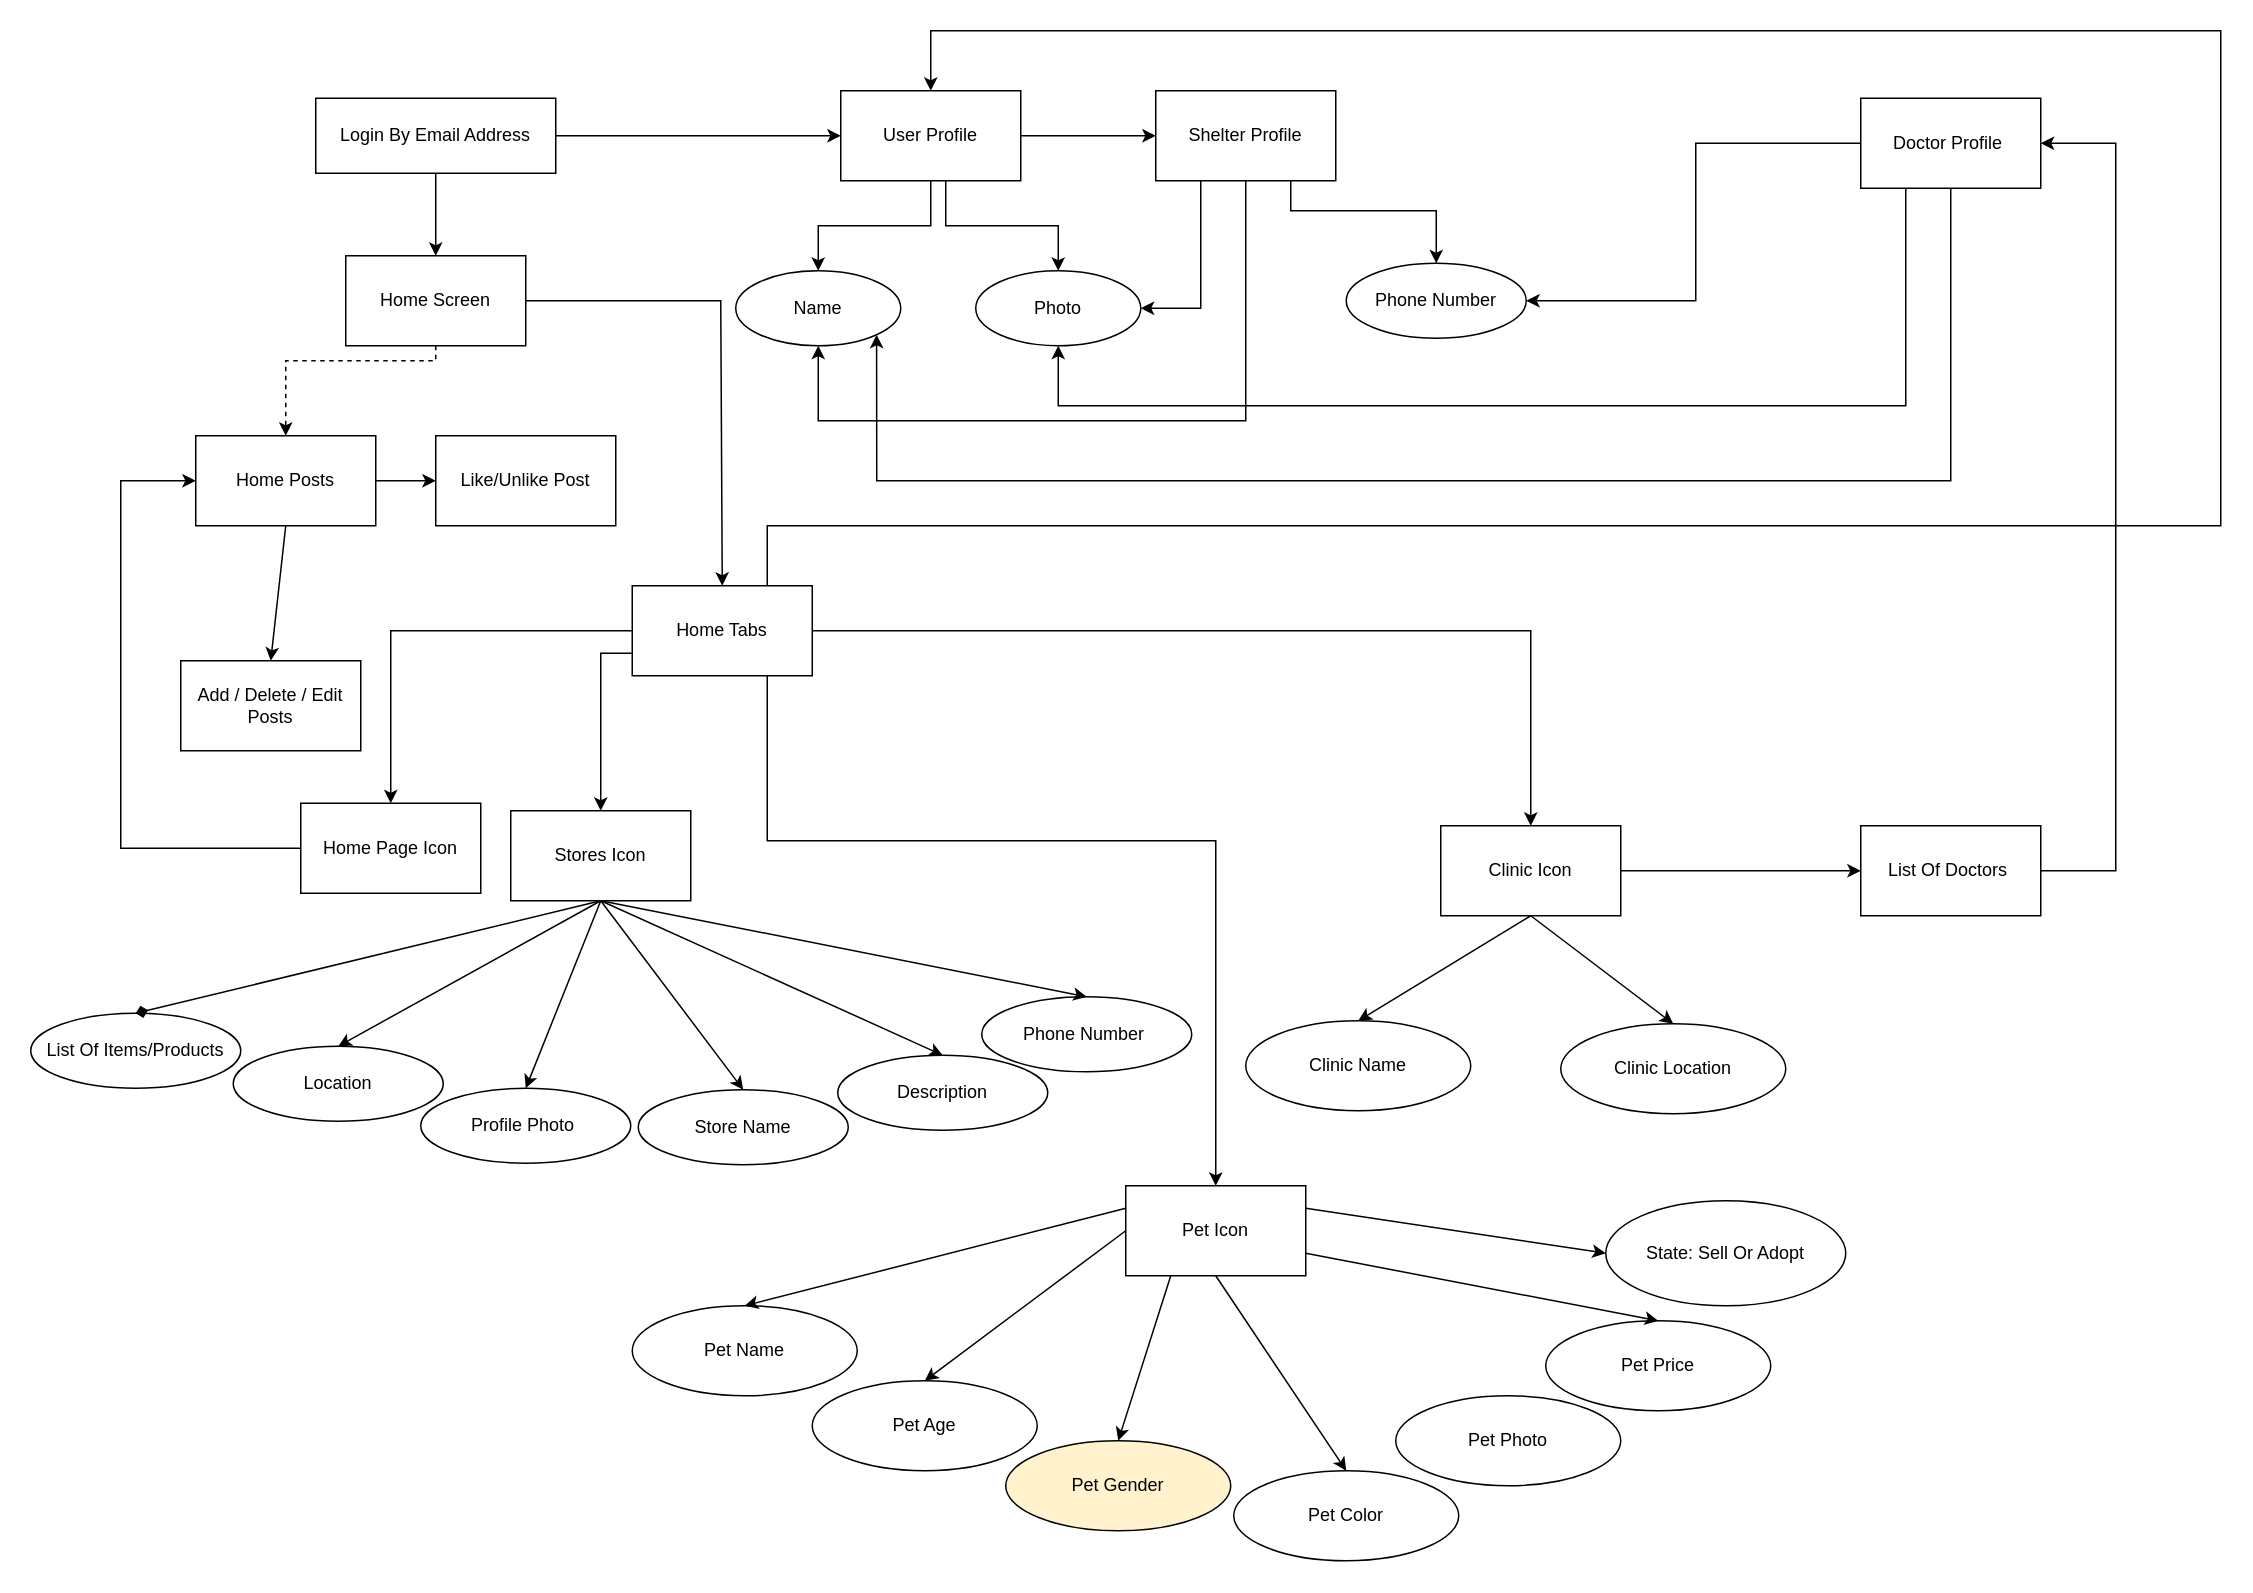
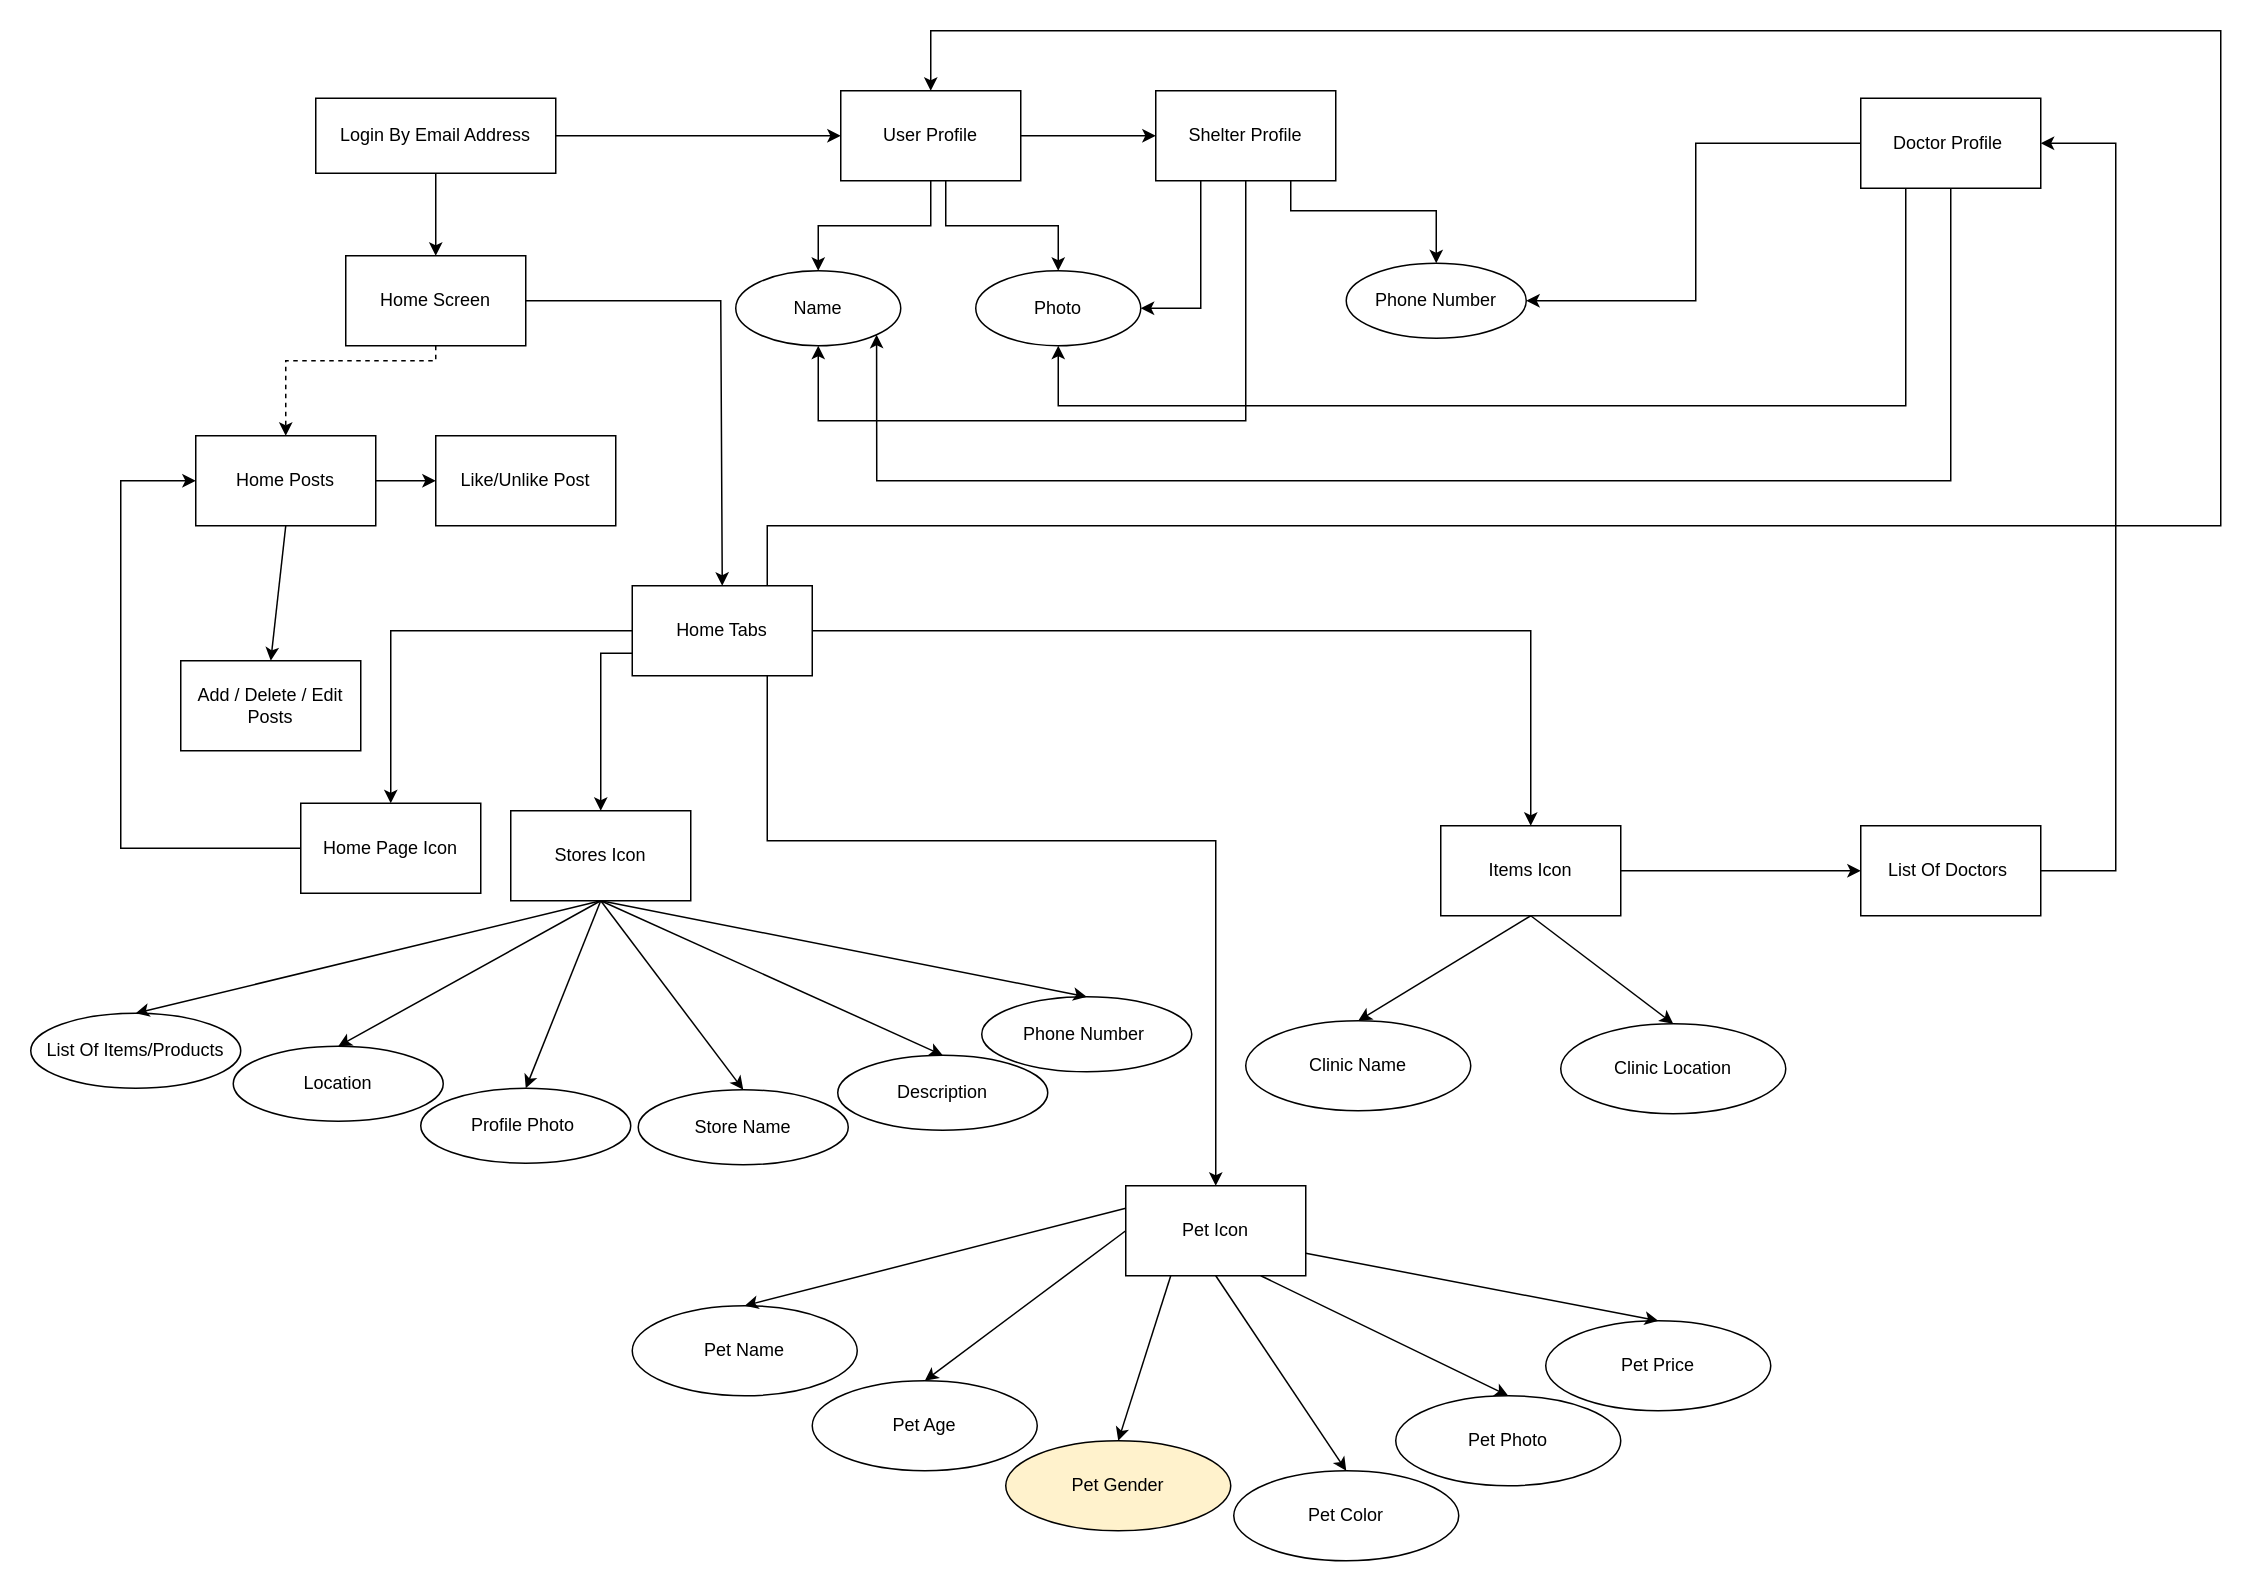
node "Clinic Icon": label "Clinic Icon" -> "Items Icon"
edge "Stores Icon" -> "List Of Items/Products": arrowhead diamond -> classic
edge "Pet Icon" -> "State: Sell Or Adopt": removed
node "State: Sell Or Adopt": removed
edge "Pet Icon" -> "Pet Photo": added
